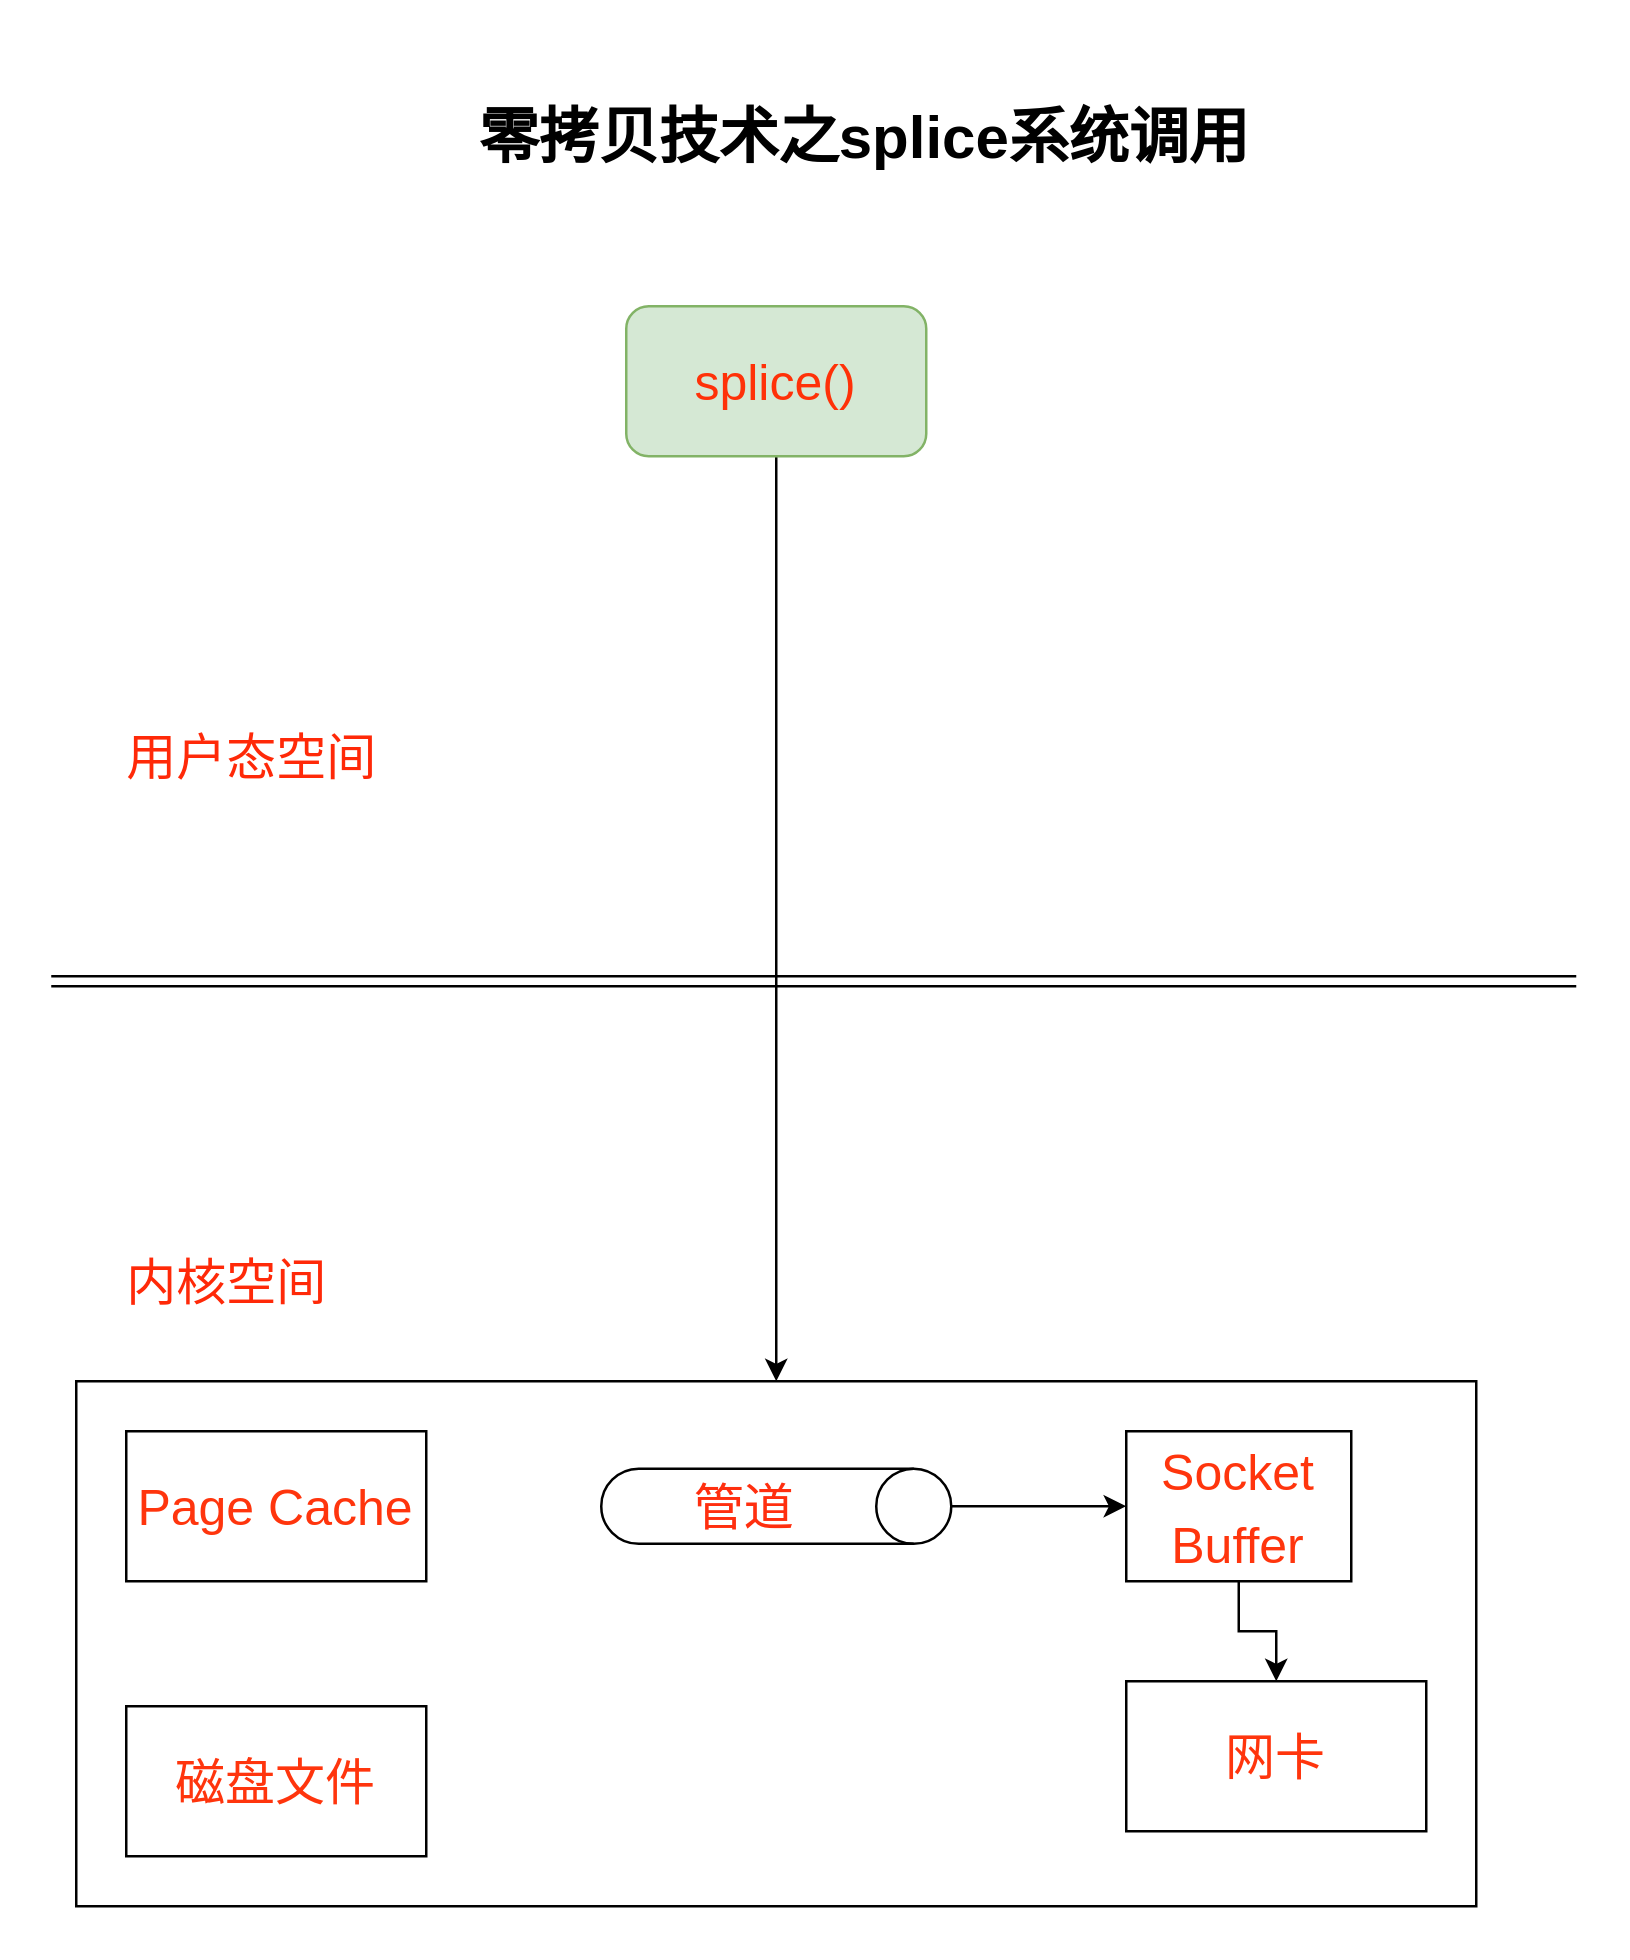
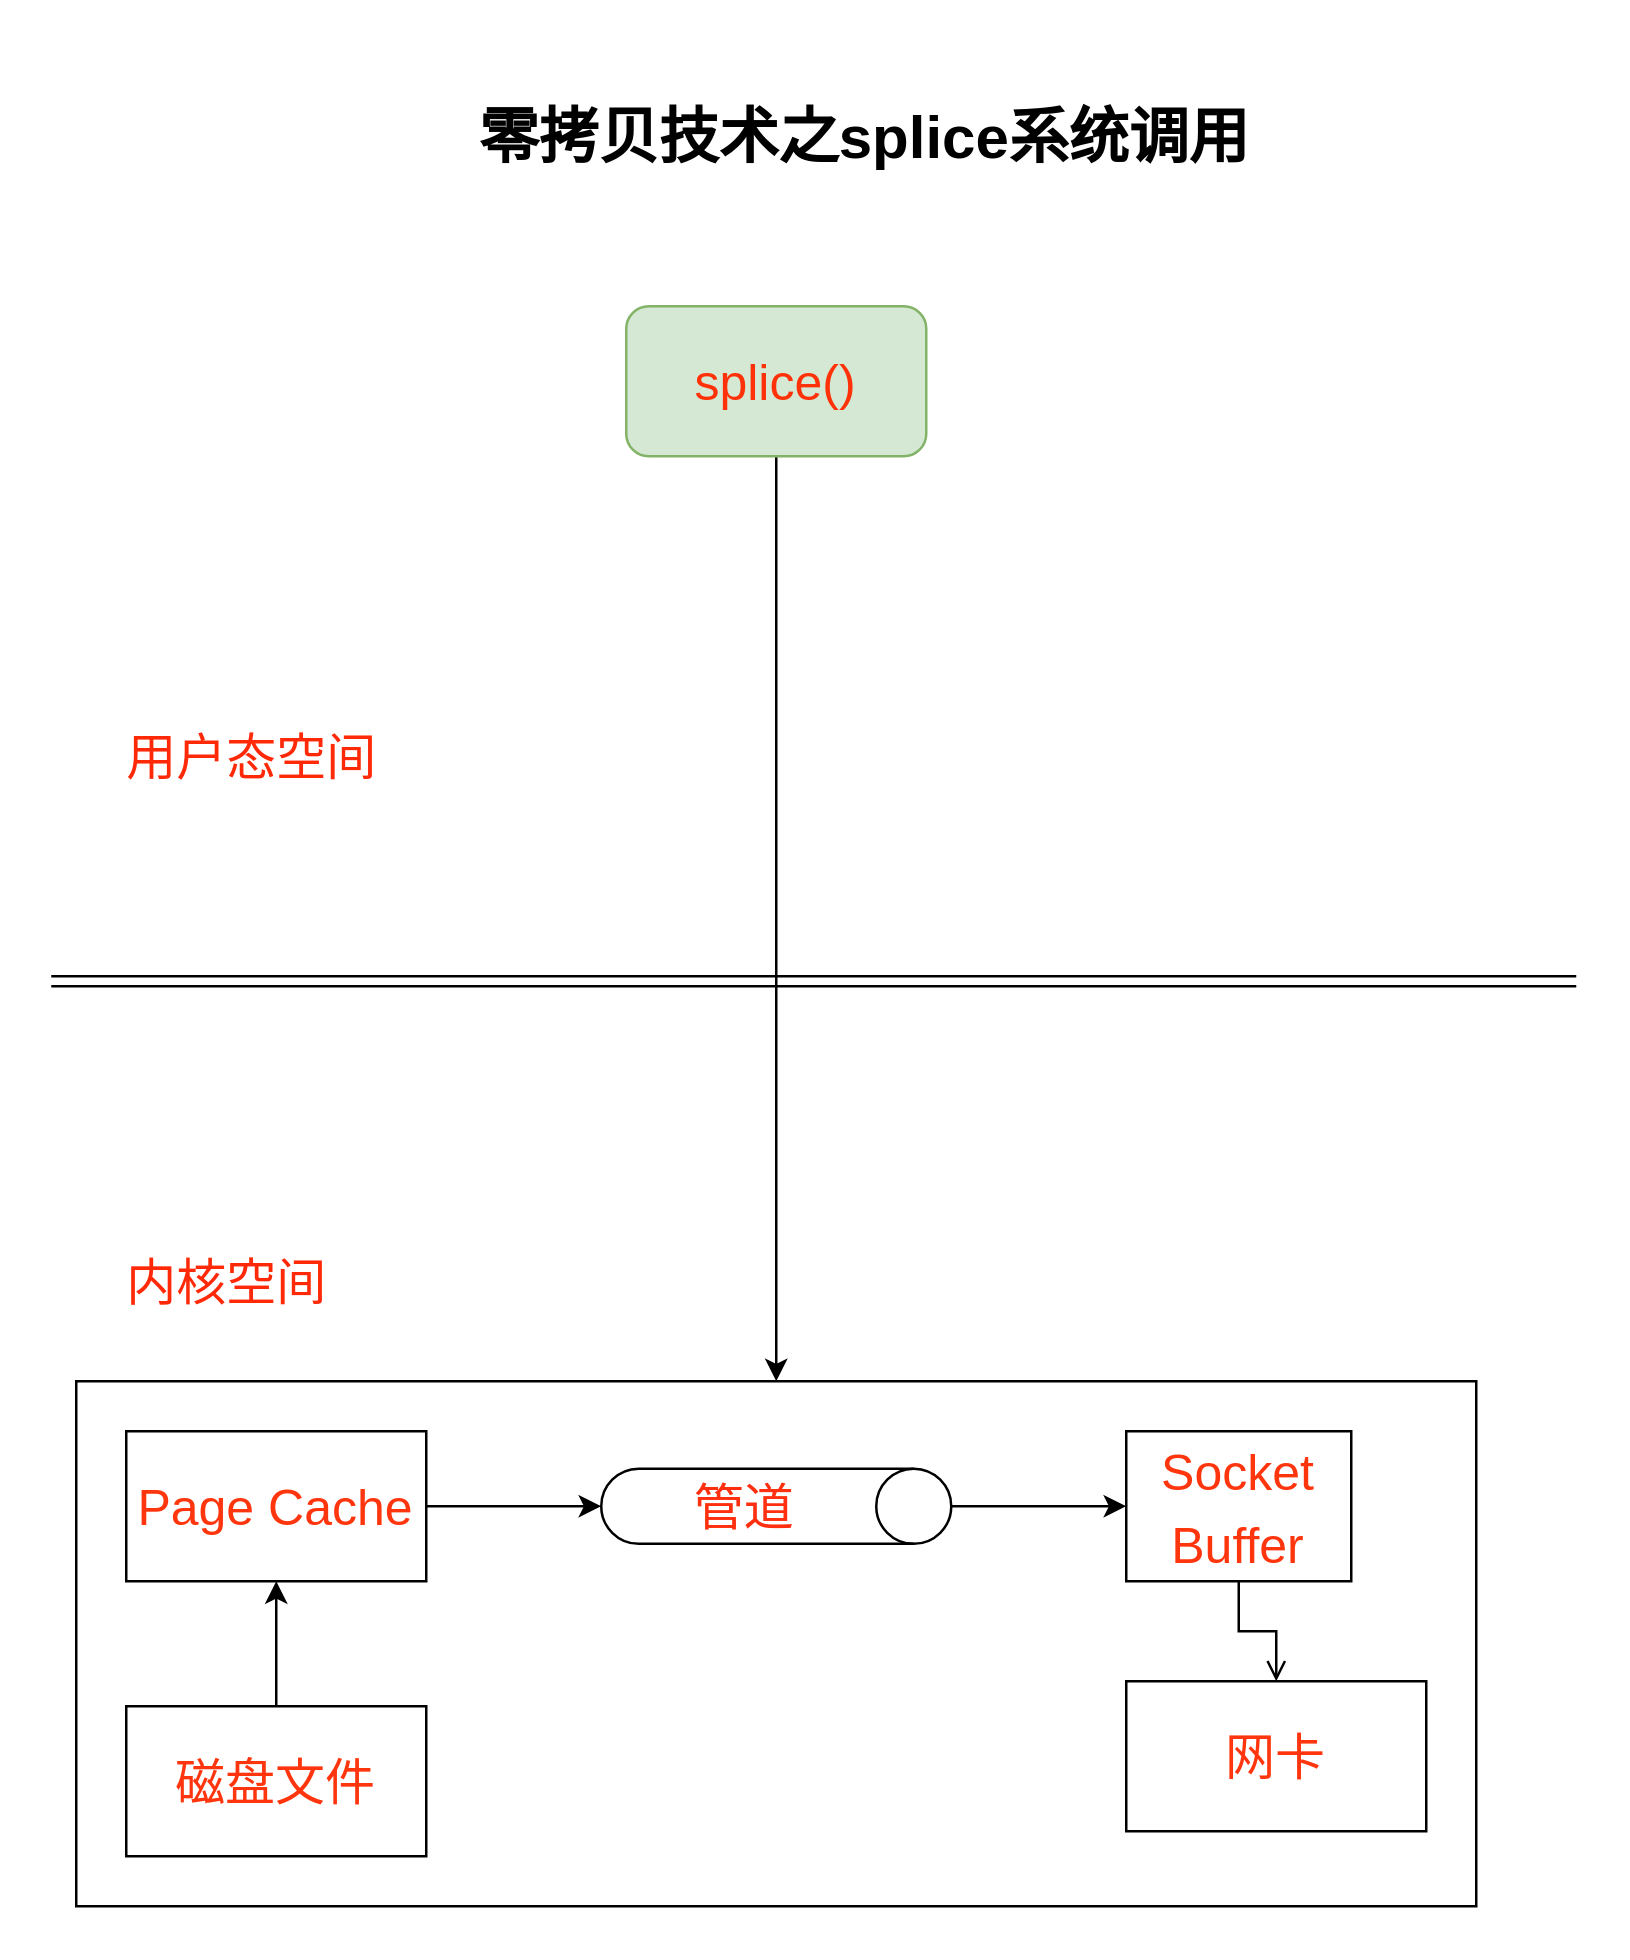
edge "Page Cache" -> "管道": added
edge "磁盘文件" -> "Page Cache": added
edge "Socket Buffer" -> "网卡": arrowhead classic -> open
